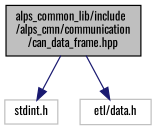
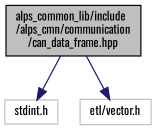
node "etl/data.h": label "etl/data.h" -> "etl/vector.h"
